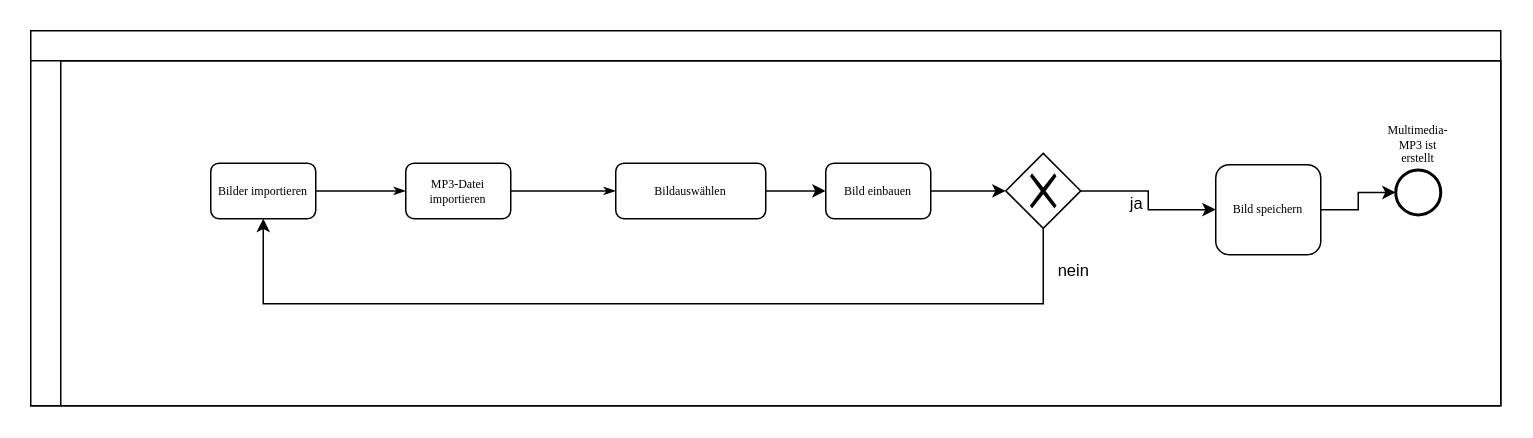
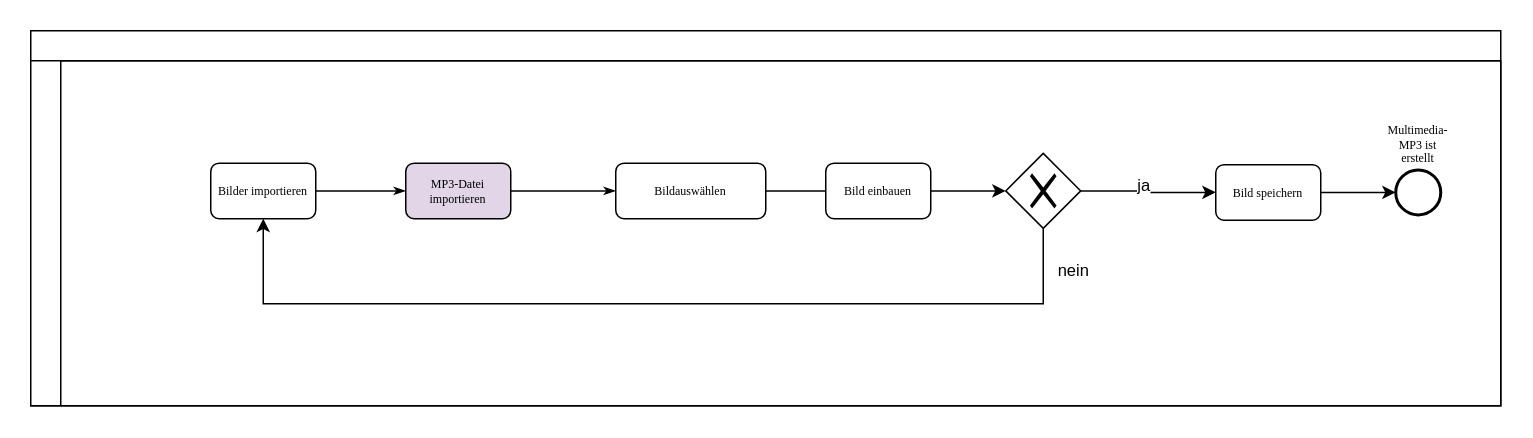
node "MP3-Datei importieren": fillcolor #ffffff -> #e1d5e7
edge "Bildauswählen" -> "Bild einbauen": arrowhead classic -> none
node "Bild speichern": size 105x90 -> 105x56
